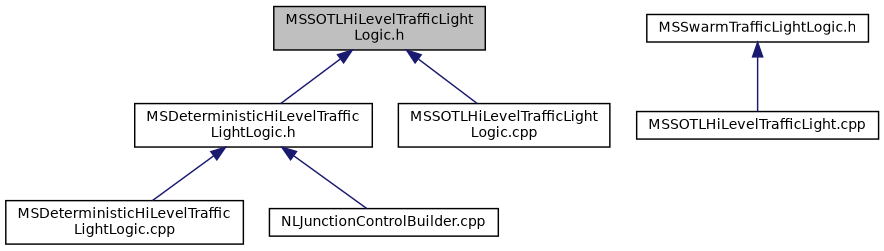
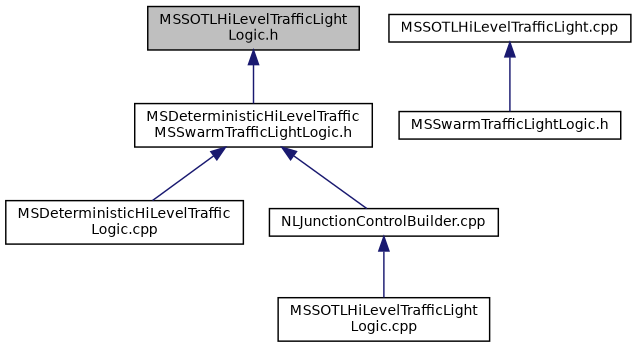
edge "MSSOTLHiLevelTrafficLight Logic.cpp" -> "MSSOTLHiLevelTrafficLight Logic.h": now "MSSOTLHiLevelTrafficLight Logic.cpp" -> "NLJunctionControlBuilder.cpp"
edge "MSSOTLHiLevelTrafficLight.cpp" -> "MSSwarmTrafficLightLogic.h": reversed
node "MSDeterministicHiLevelTraffic LightLogic.h": label "MSDeterministicHiLevelTraffic LightLogic.h" -> "MSDeterministicHiLevelTraffic MSSwarmTrafficLightLogic.h"
node "MSDeterministicHiLevelTraffic LightLogic.cpp": label "MSDeterministicHiLevelTraffic LightLogic.cpp" -> "MSDeterministicHiLevelTraffic Logic.cpp"
